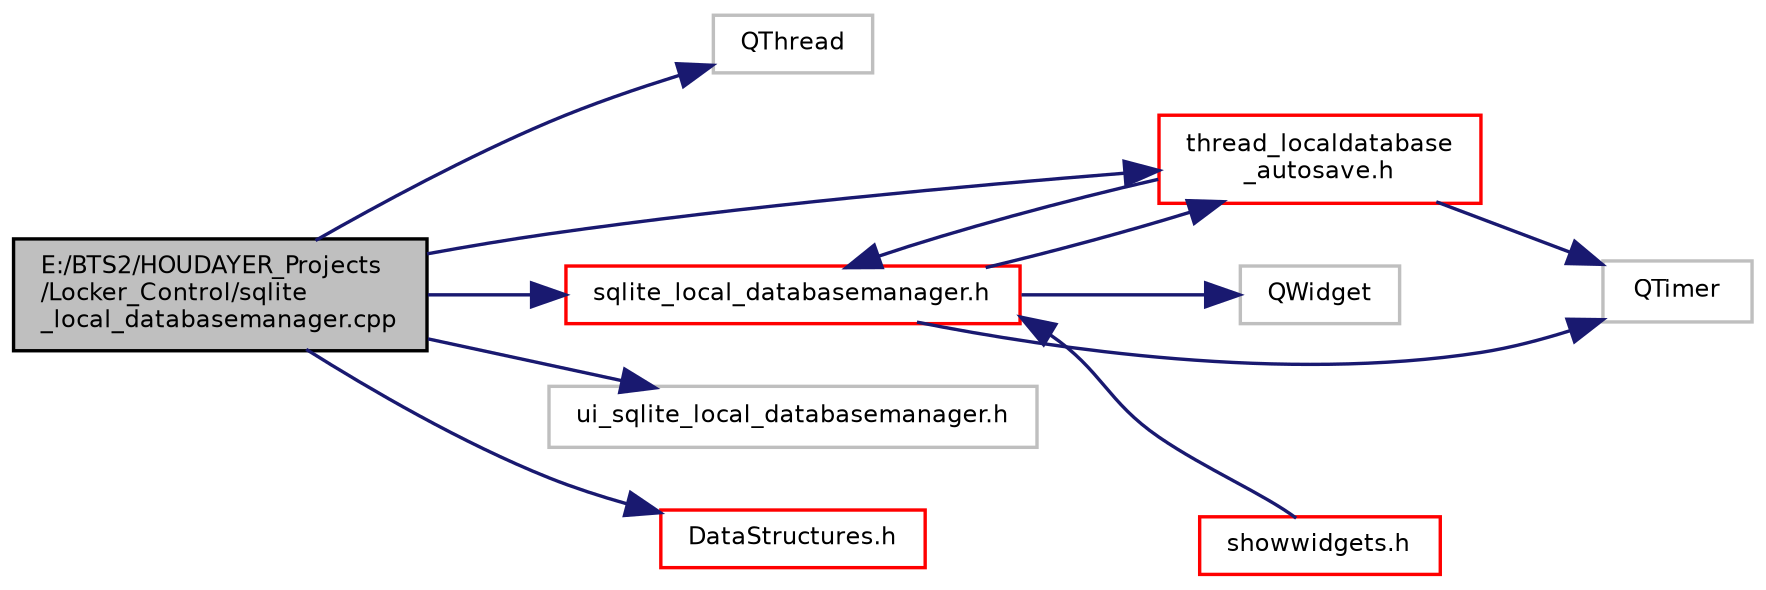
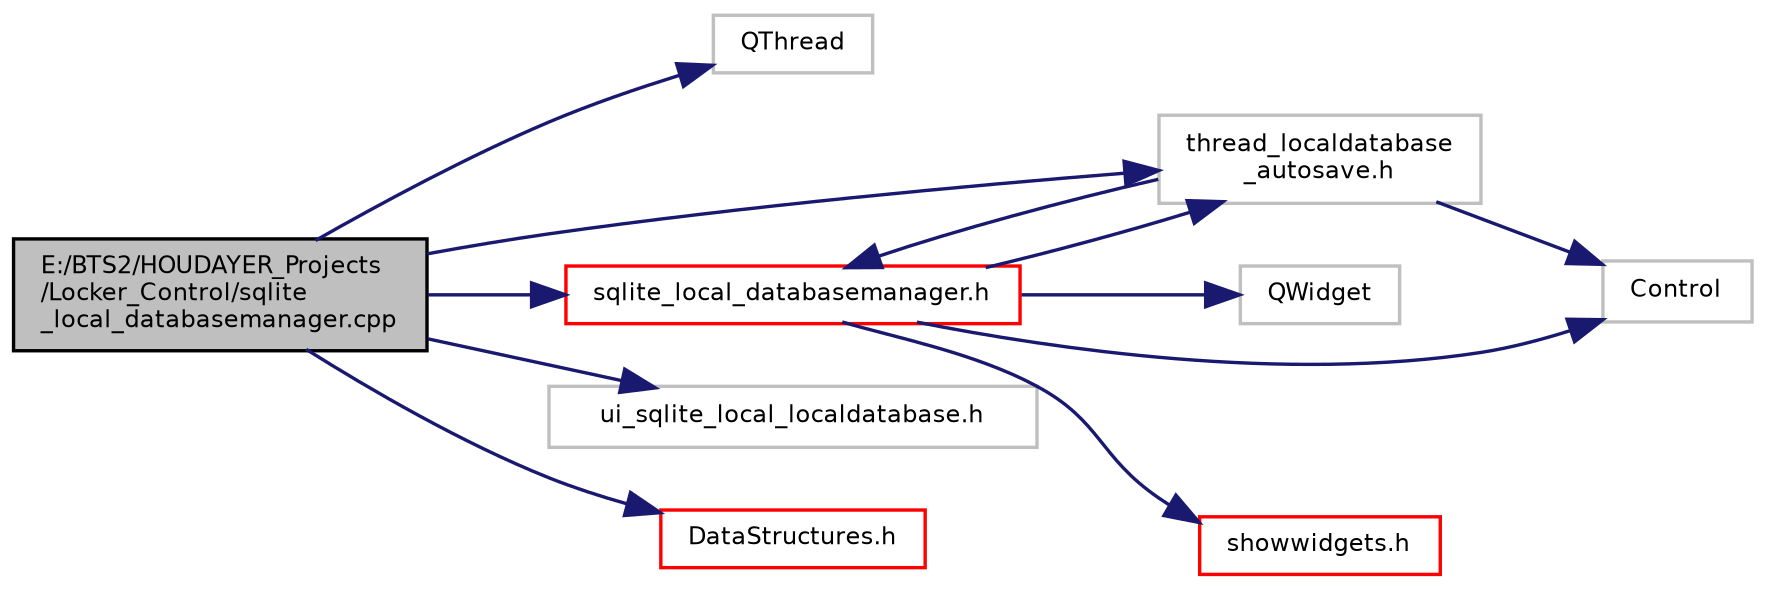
node "thread_localdatabase _autosave.h": color red -> grey75
node "QTimer": label "QTimer" -> "Control"
node "ui_sqlite_local_databasemanager.h": label "ui_sqlite_local_databasemanager.h" -> "ui_sqlite_local_localdatabase.h"
edge "showwidgets.h" -> "sqlite_local_databasemanager.h": reversed
